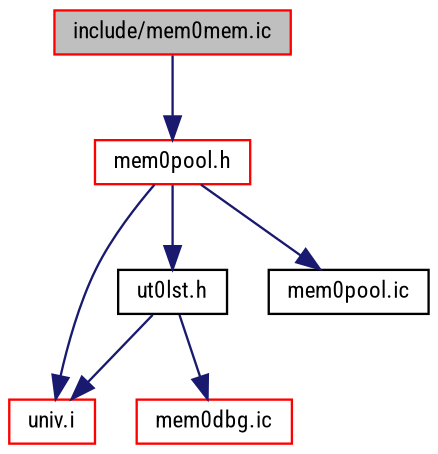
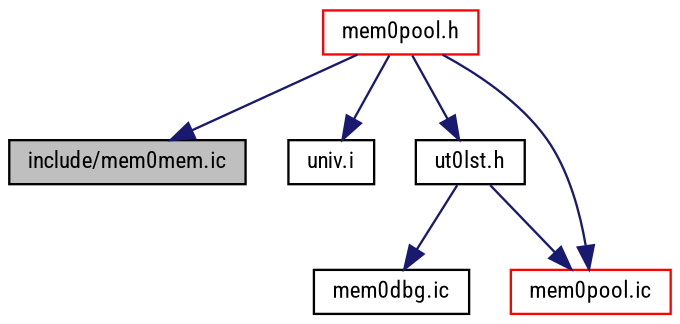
node "include/mem0mem.ic": color red -> black
edge "include/mem0mem.ic" -> "mem0pool.h": reversed
node "mem0pool.ic": color black -> red
edge "ut0lst.h" -> "univ.i": now "ut0lst.h" -> "mem0pool.ic"
node "univ.i": color red -> black
node "mem0dbg.ic": color red -> black
